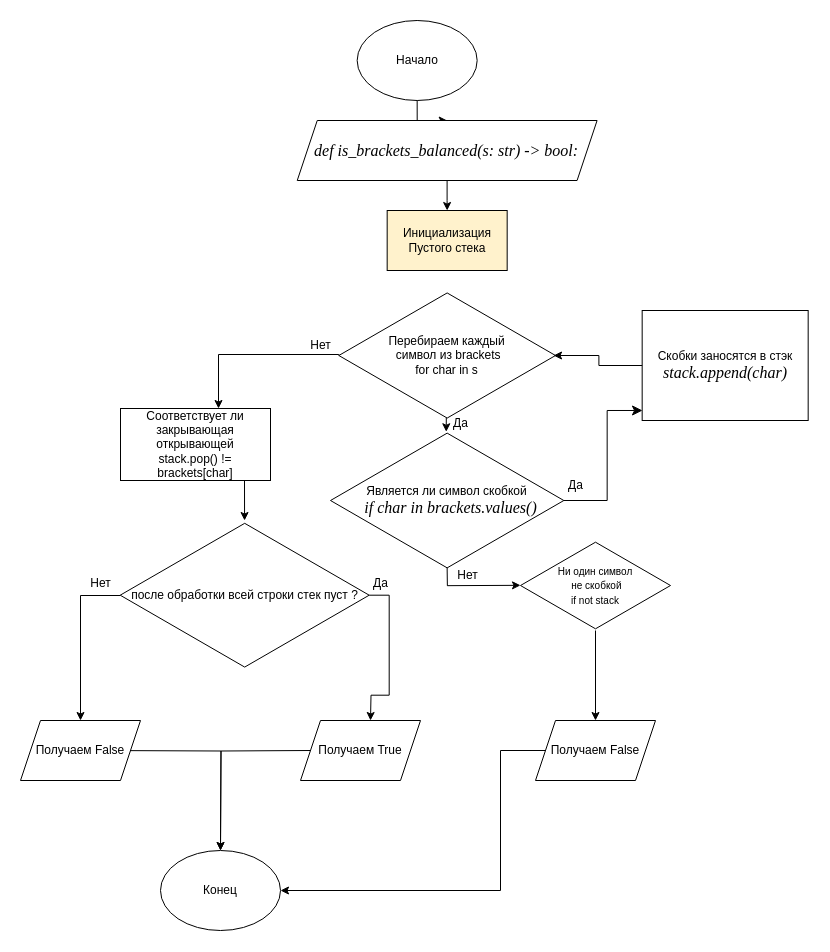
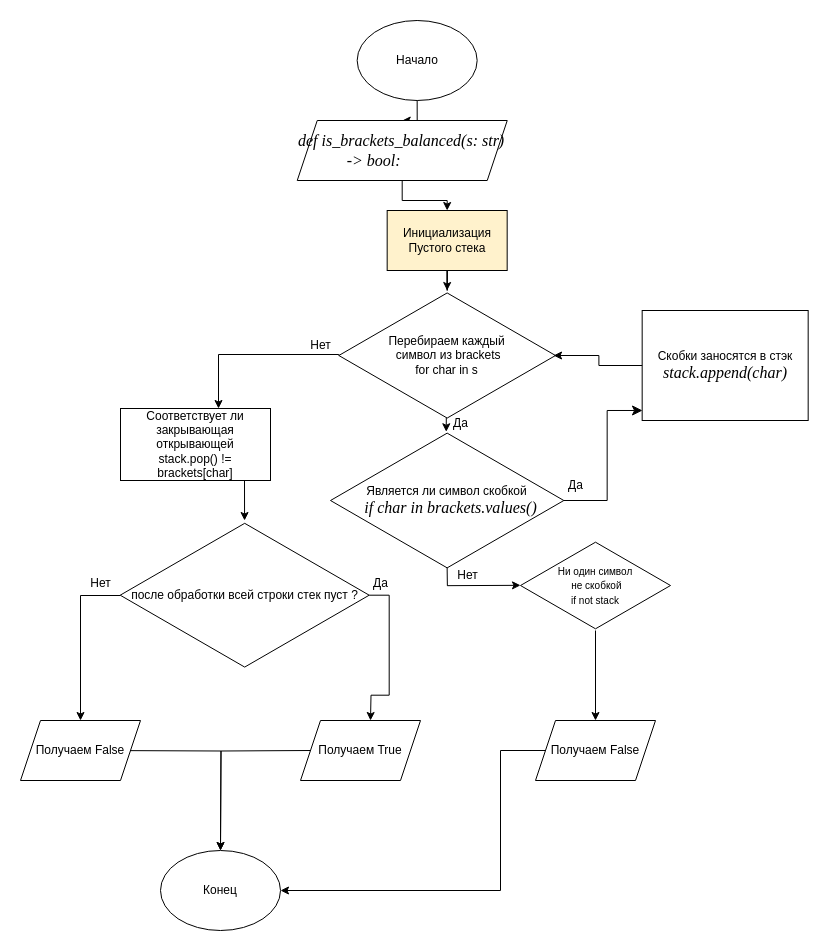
node "def is_brackets_balanced(s: str) -> bool:": size 300x60 -> 210x60
edge "Инициализация Пустого стека" -> "Перебираем каждый символ из brackets for char in s": added
